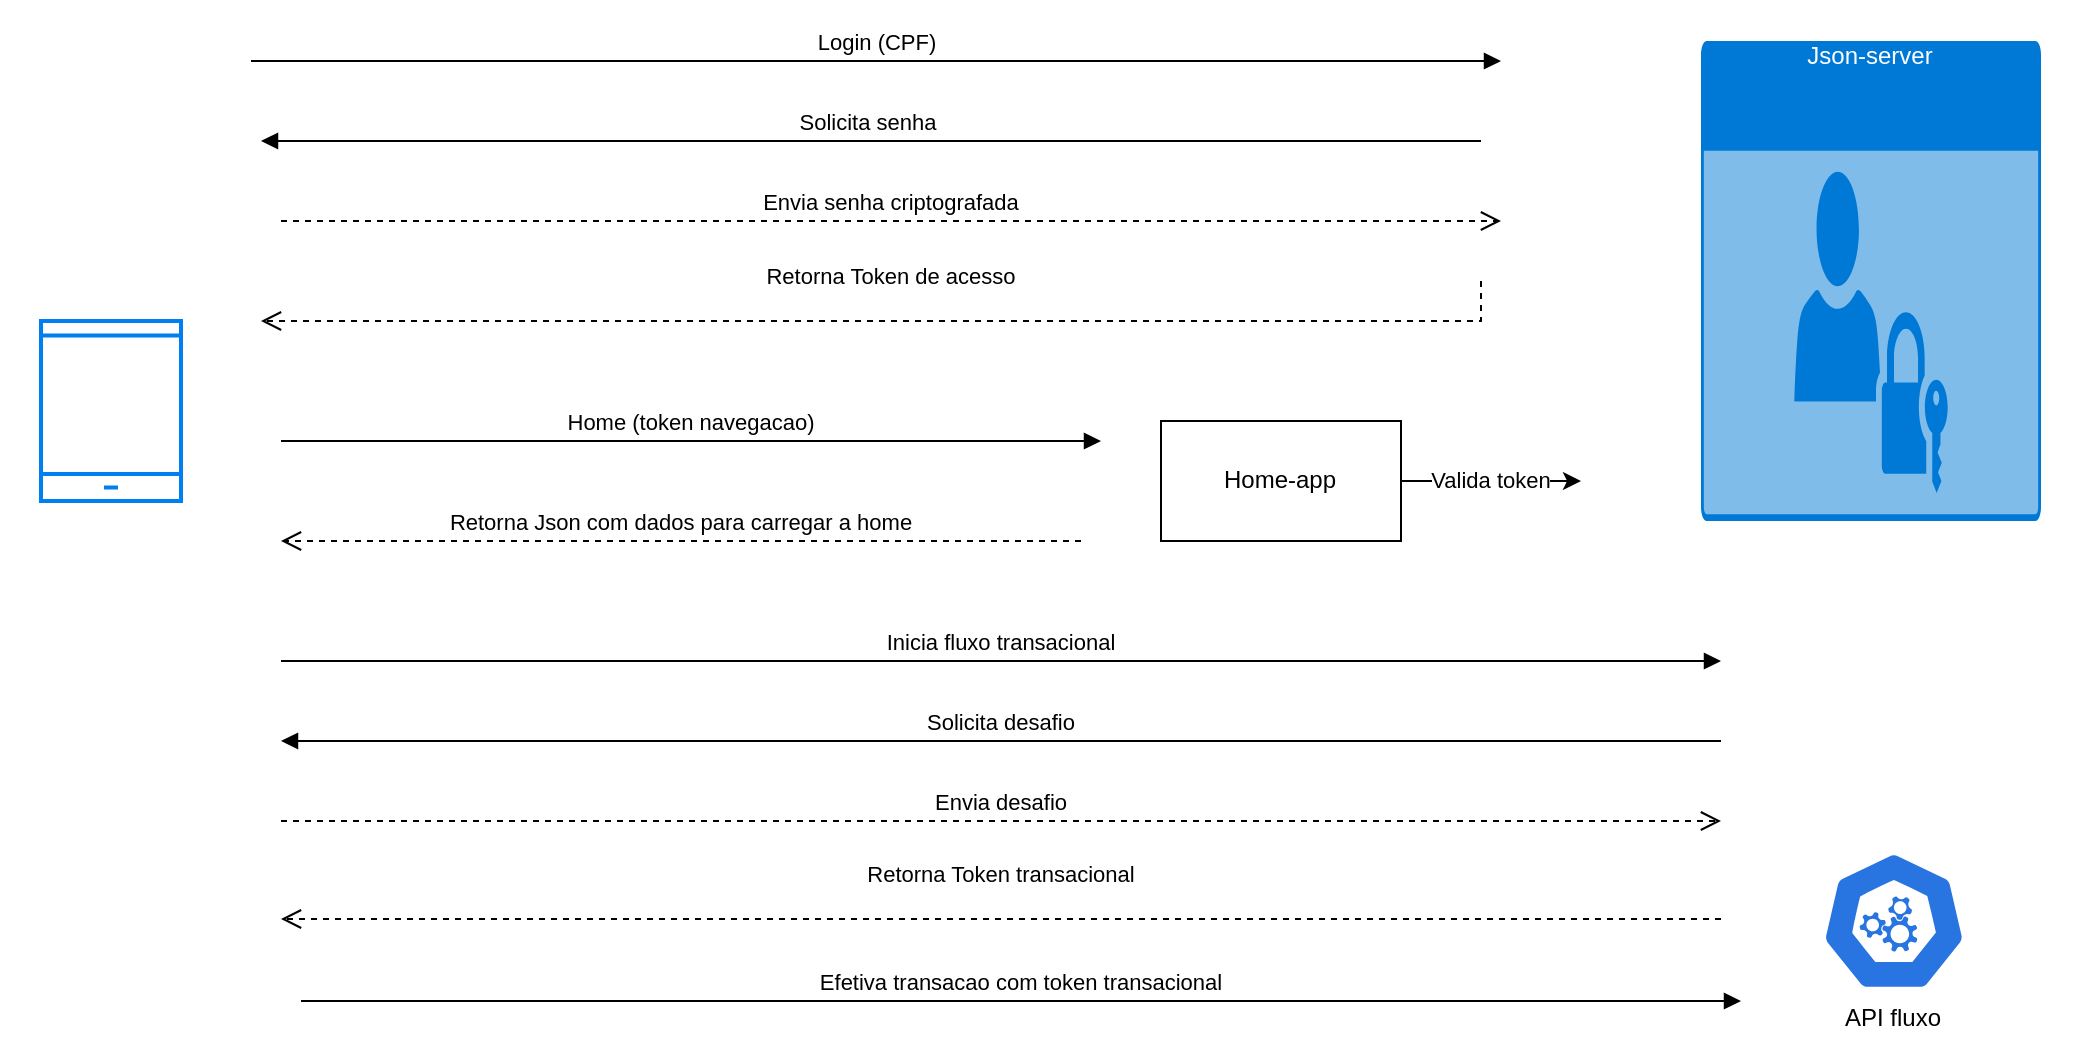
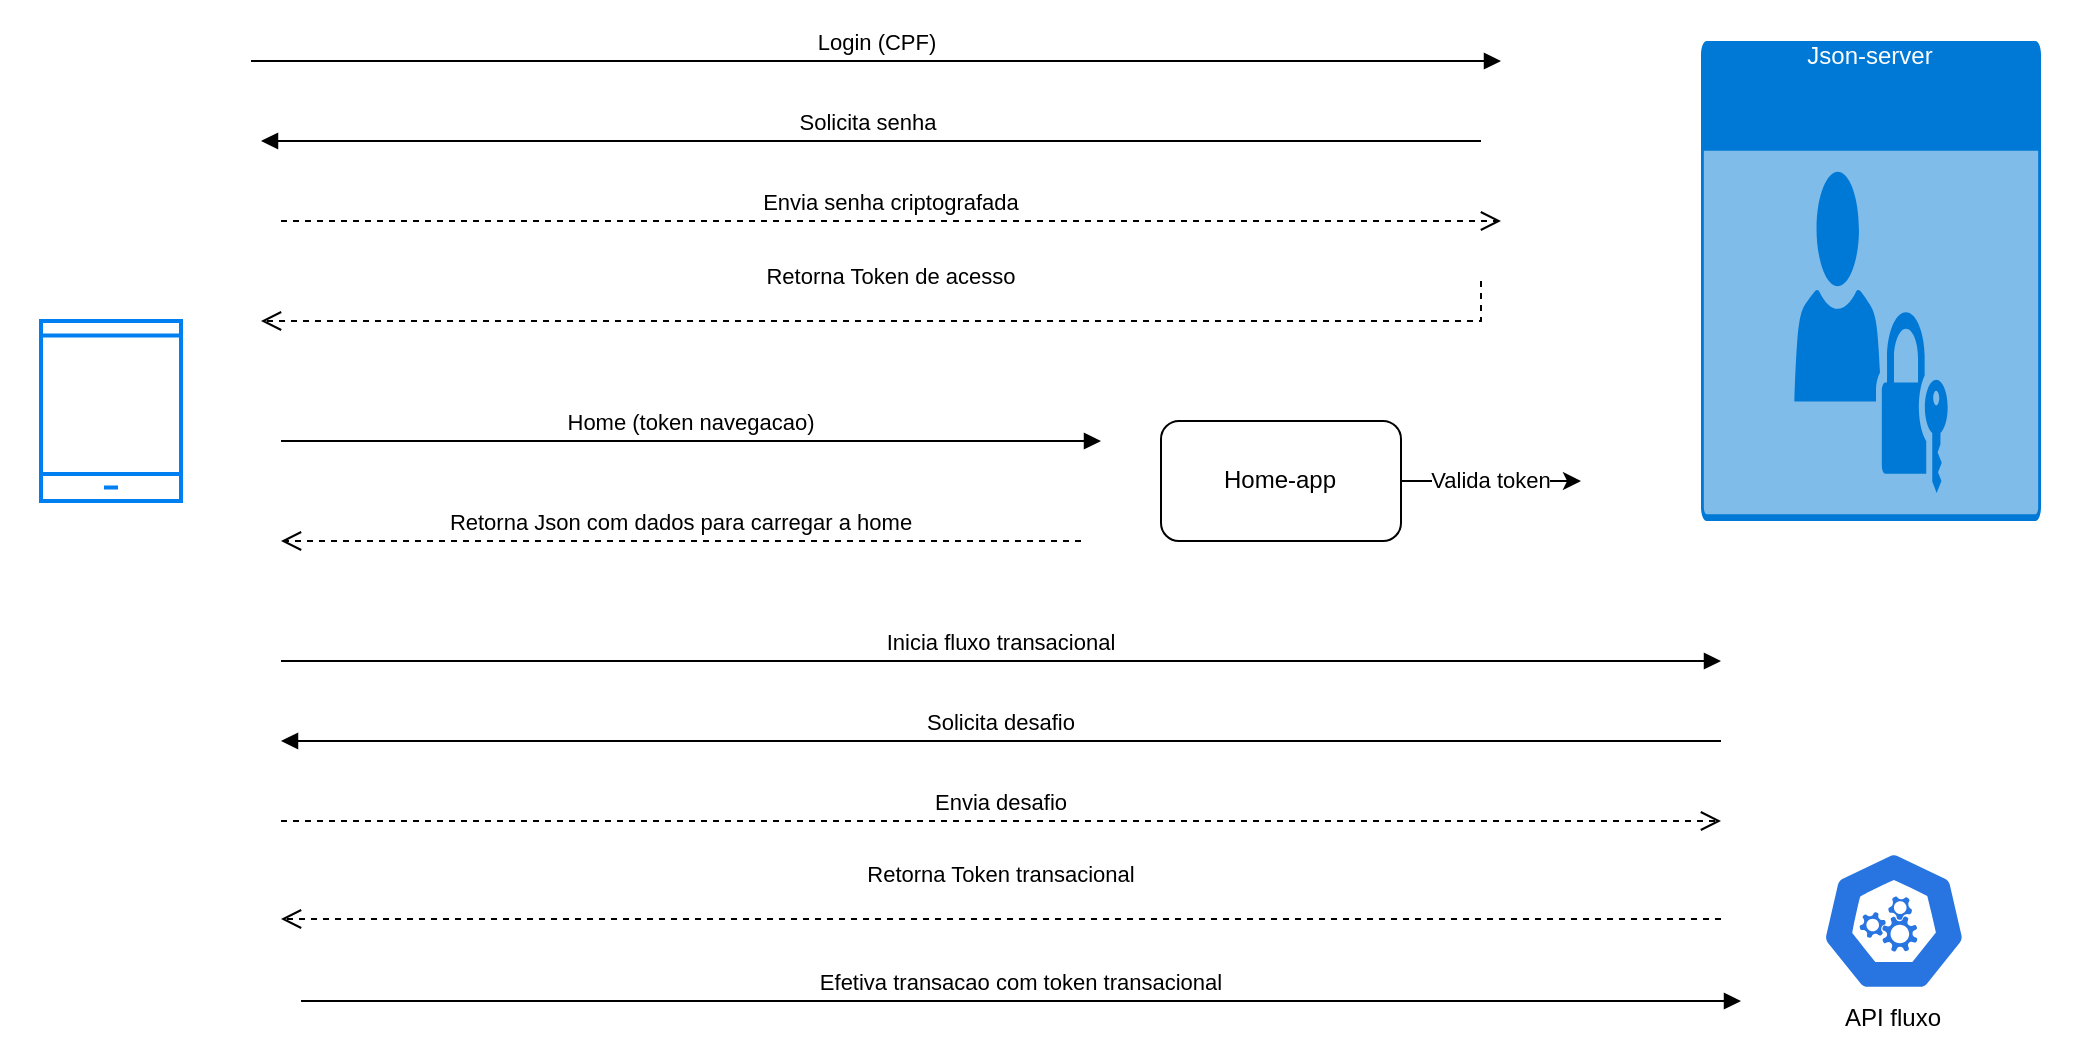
node "Home-app": shape rectangle -> rounded rectangle
